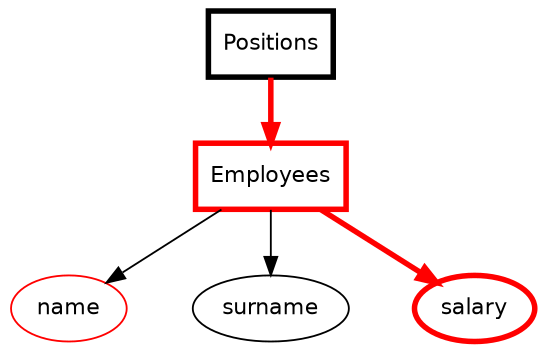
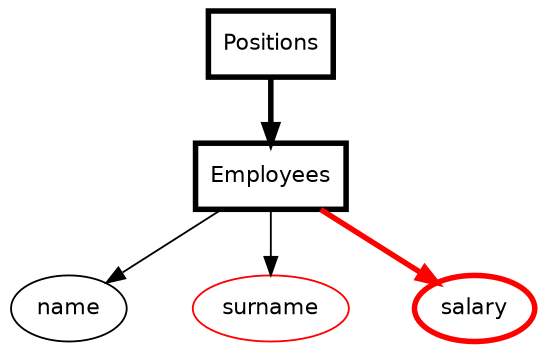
edge "Positions" -> "Employees": color red -> black
node "Employees": color red -> black
node "name": color red -> black
node "surname": color black -> red
